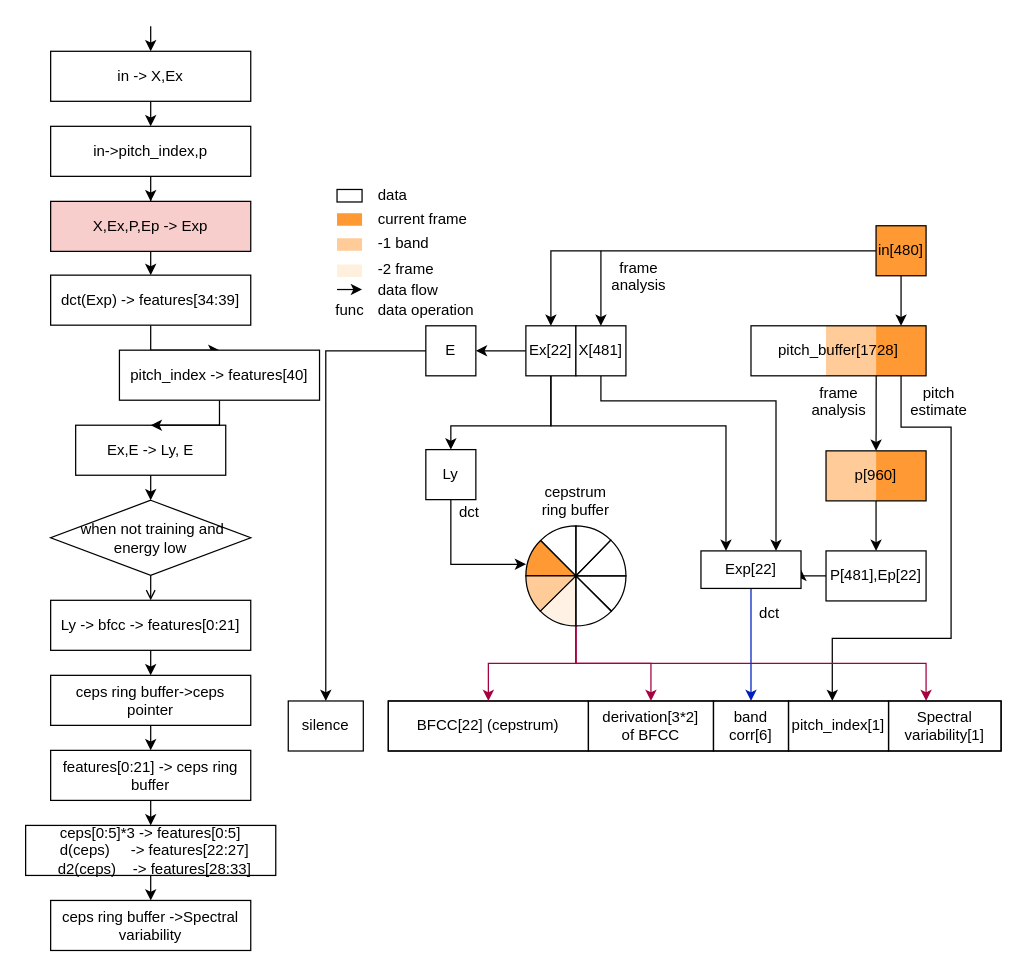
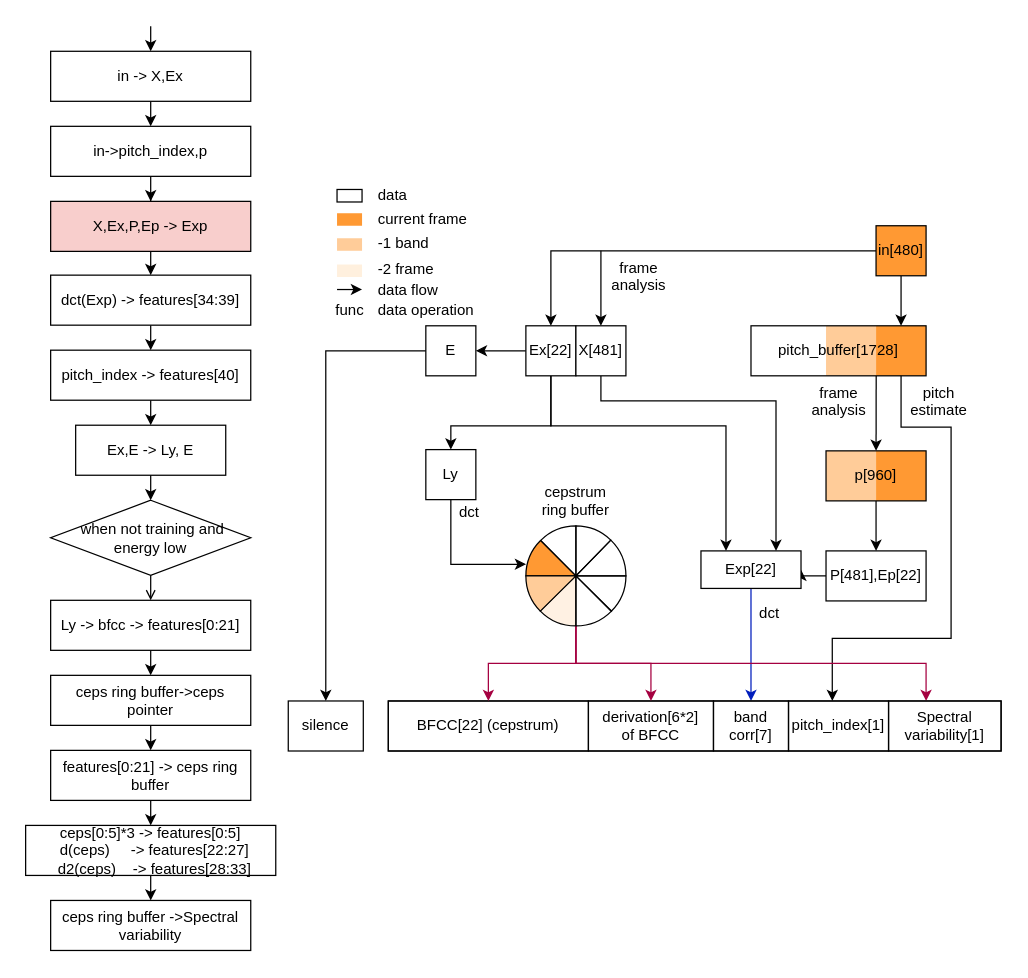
node "pitch_index -> features[40]": moved (219, 375) -> (151, 375)
node "derivation[3*2] of BFCC": label "derivation[3*2] of BFCC" -> "derivation[6*2] of BFCC"
node "band corr[6]": label "band corr[6]" -> "band corr[7]"
